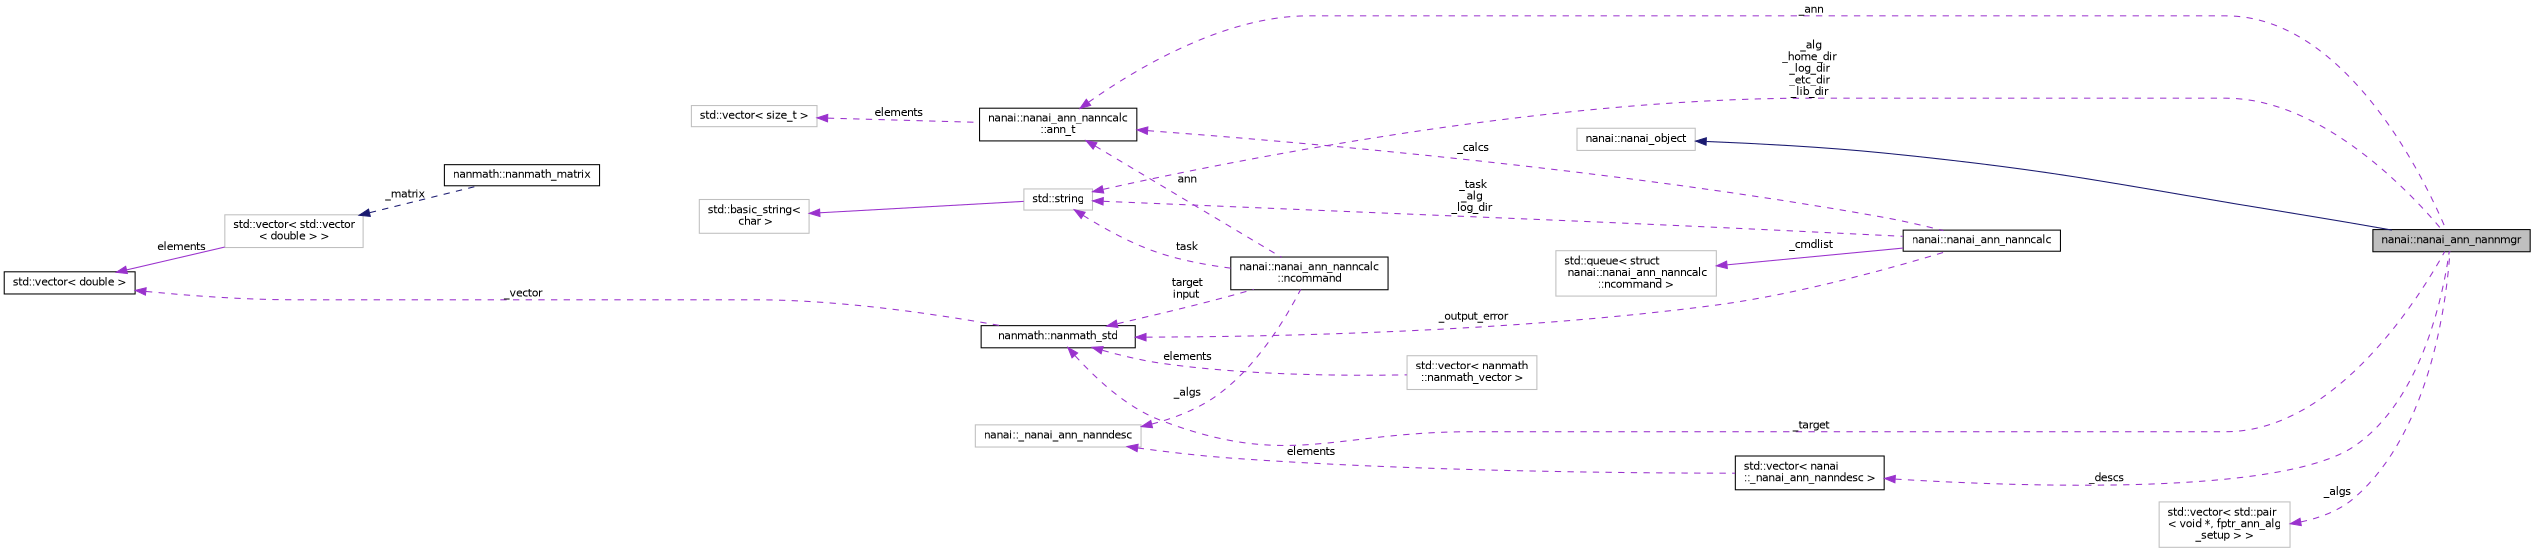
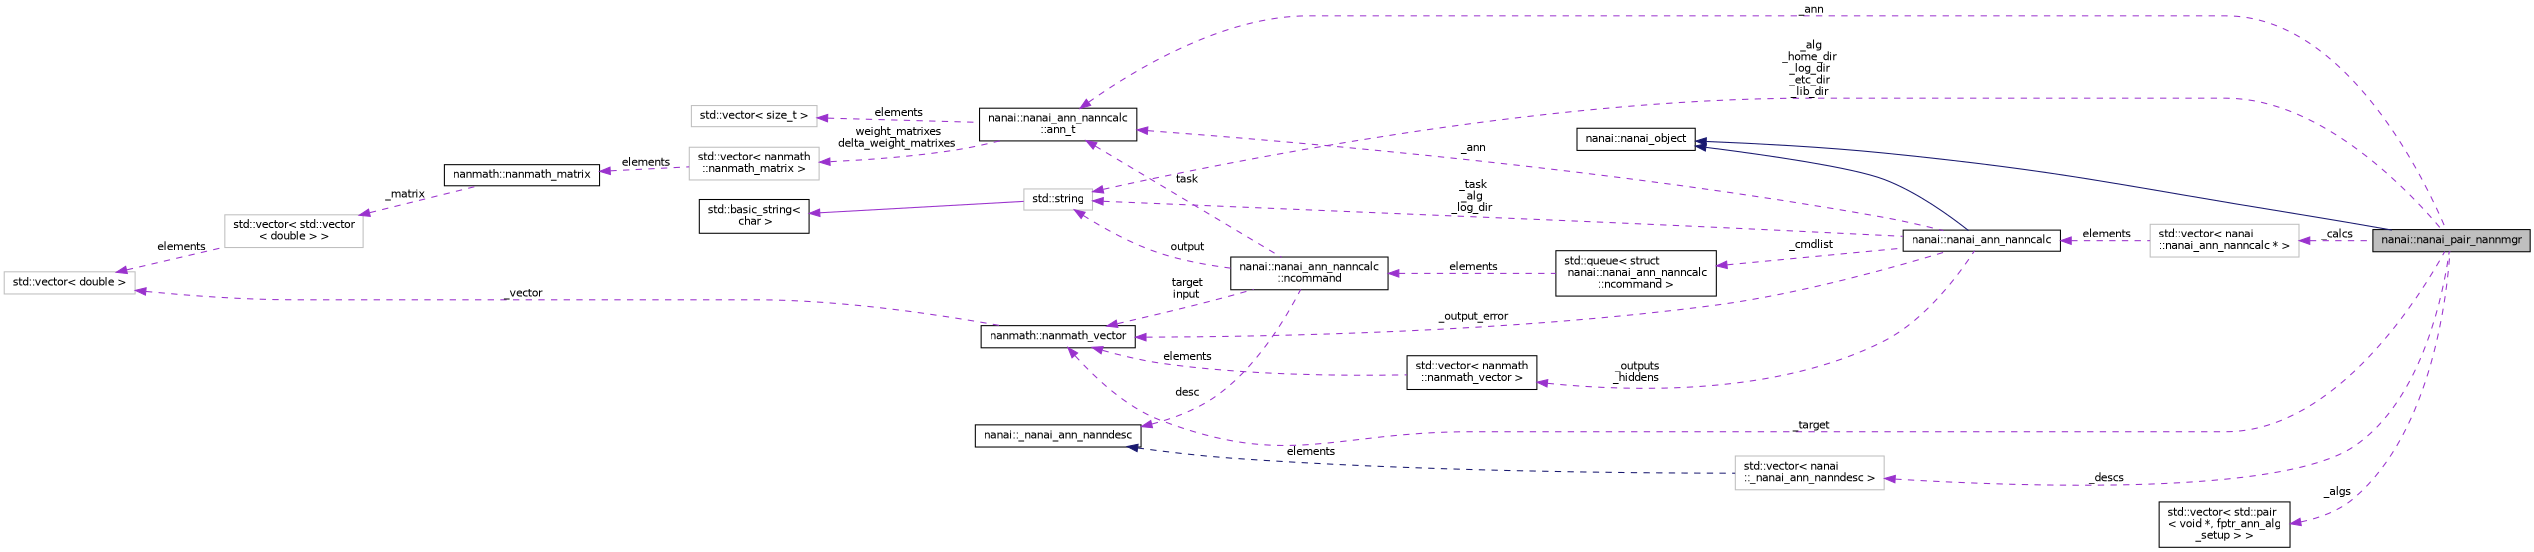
node "nanai::nanai_object": color grey75 -> black
edge "nanai::nanai_ann_nanncalc" -> "nanai::nanai_ann_nanncalc ::ann_t": label " _calcs" -> " _ann"
node "std::vector< nanmath ::nanmath_matrix >": added
edge "nanai::nanai_ann_nanncalc" -> "nanai::nanai_object": added
edge "nanai::nanai_ann_nanncalc ::ncommand" -> "nanai::nanai_ann_nanncalc ::ann_t": label " ann" -> " task"
edge "nanmath::nanmath_matrix" -> "std::vector< std::vector < double > >": color midnightblue -> darkorchid3
node "std::basic_string< char >": color grey75 -> black
node "std::vector< nanai ::nanai_ann_nanncalc * >": added
node "nanai::nanai_ann_nannmgr": label "nanai::nanai_ann_nannmgr" -> "nanai::nanai_pair_nannmgr"
edge "nanai::nanai_ann_nanncalc ::ncommand" -> "std::string": label " task" -> " output"
edge "nanai::nanai_ann_nanncalc" -> "std::queue< struct nanai::nanai_ann_nanncalc ::ncommand >": style solid -> dashed
edge "std::vector< std::vector < double > >" -> "std::vector< double >": style solid -> dashed
edge "std::queue< struct nanai::nanai_ann_nanncalc ::ncommand >" -> "nanai::nanai_ann_nanncalc ::ncommand": added, label "elements"
node "std::queue< struct nanai::nanai_ann_nanncalc ::ncommand >": color grey75 -> black
node "std::vector< double >": color black -> grey75
node "nanmath::nanmath_std": label "nanmath::nanmath_std" -> "nanmath::nanmath_vector"
node "std::vector< nanmath ::nanmath_vector >": color grey75 -> black
edge "nanai::nanai_ann_nanncalc" -> "std::vector< nanmath ::nanmath_vector >": added, label "_outputs _hiddens"
edge "nanai::nanai_ann_nanncalc ::ncommand" -> "nanai::_nanai_ann_nanndesc": label " _algs" -> " desc"
node "nanai::_nanai_ann_nanndesc": color grey75 -> black
edge "std::vector< nanai ::_nanai_ann_nanndesc >" -> "nanai::_nanai_ann_nanndesc": color darkorchid3 -> midnightblue
node "std::vector< nanai ::_nanai_ann_nanndesc >": color black -> grey75
node "std::vector< std::pair < void *, fptr_ann_alg _setup > >": color grey75 -> black
